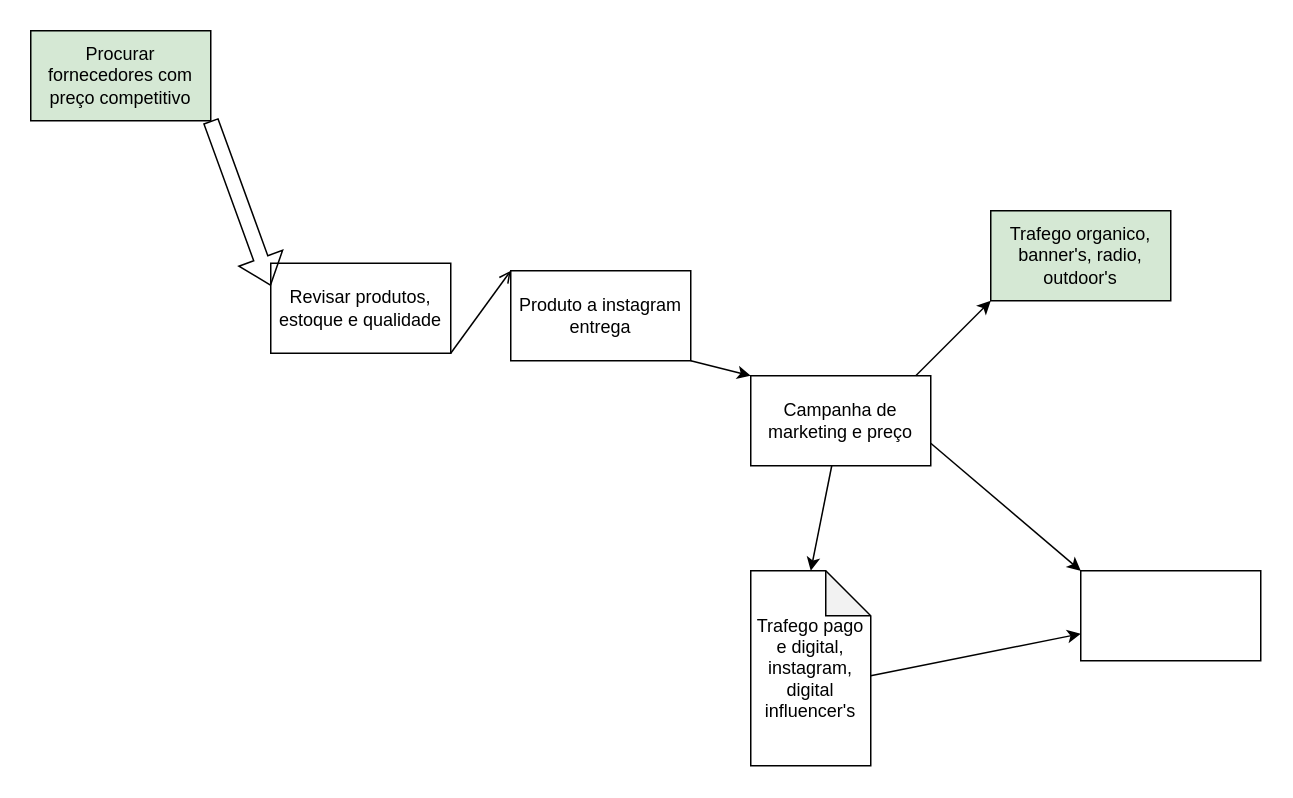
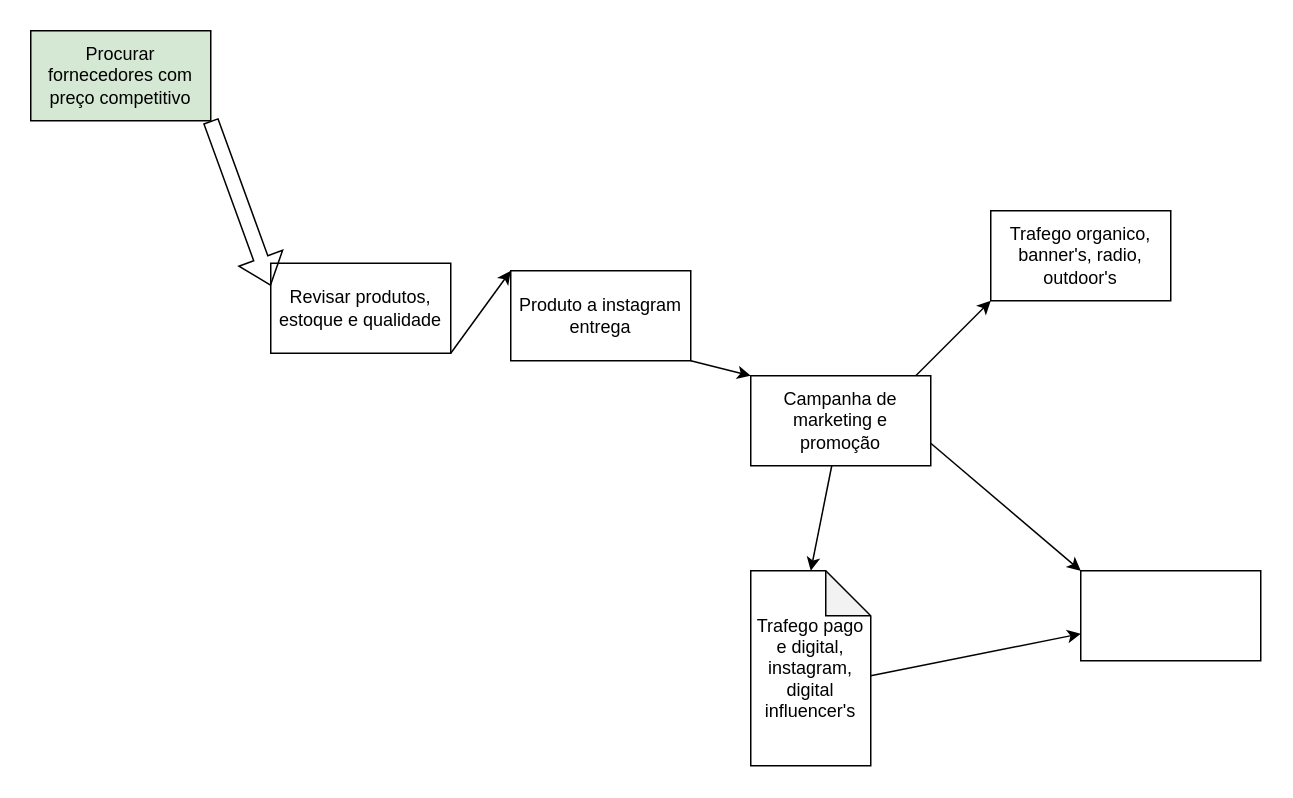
node "Trafego organico, banner's, radio, outdoor's": fillcolor #d5e8d4 -> #ffffff
edge "Revisar produtos, estoque e qualidade" -> "Produto a instagram entrega": arrowhead open -> classic
node "Campanha de marketing e preço": label "Campanha de marketing e preço" -> "Campanha de marketing e promoção"
